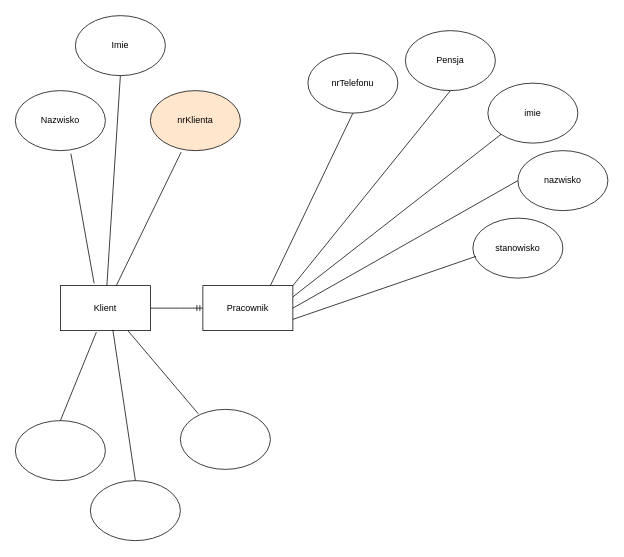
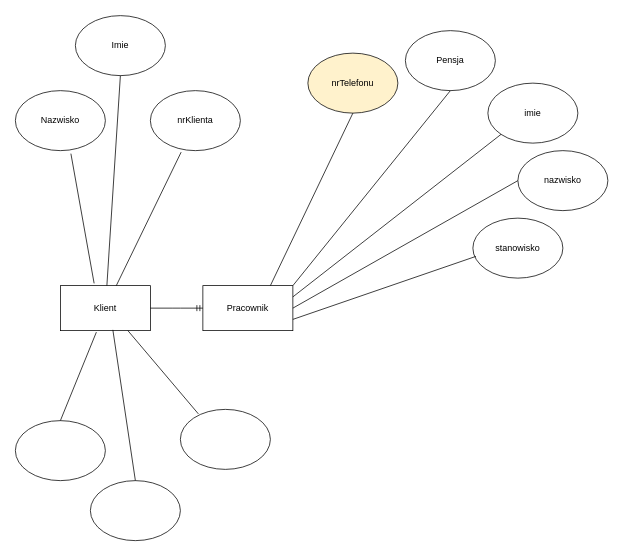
node "nrTelefonu": fillcolor #ffffff -> #fff2cc
node "nrKlienta": fillcolor #ffe6cc -> #ffffff
